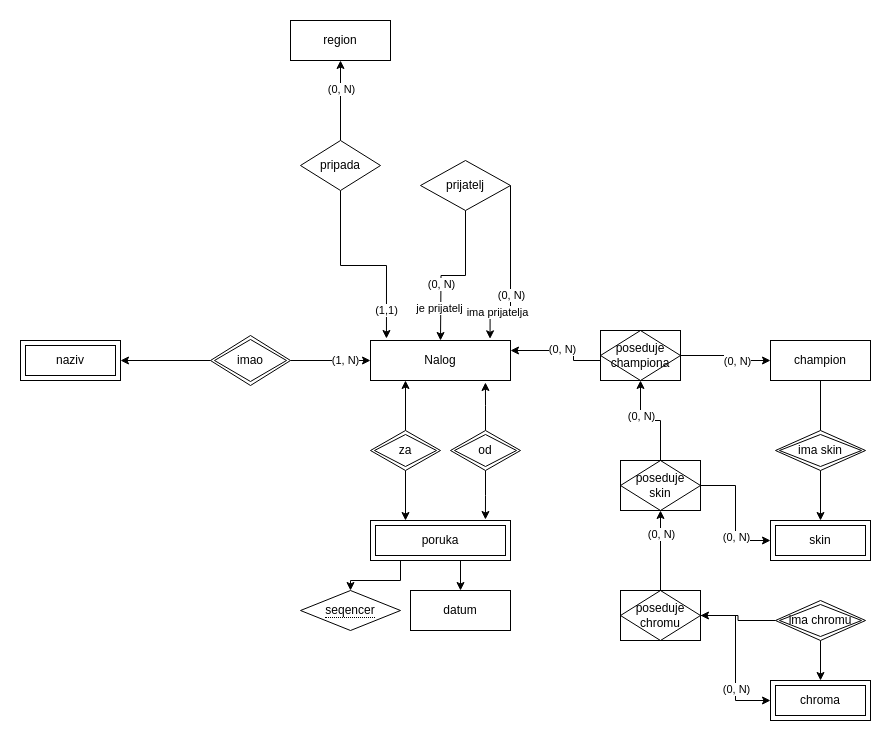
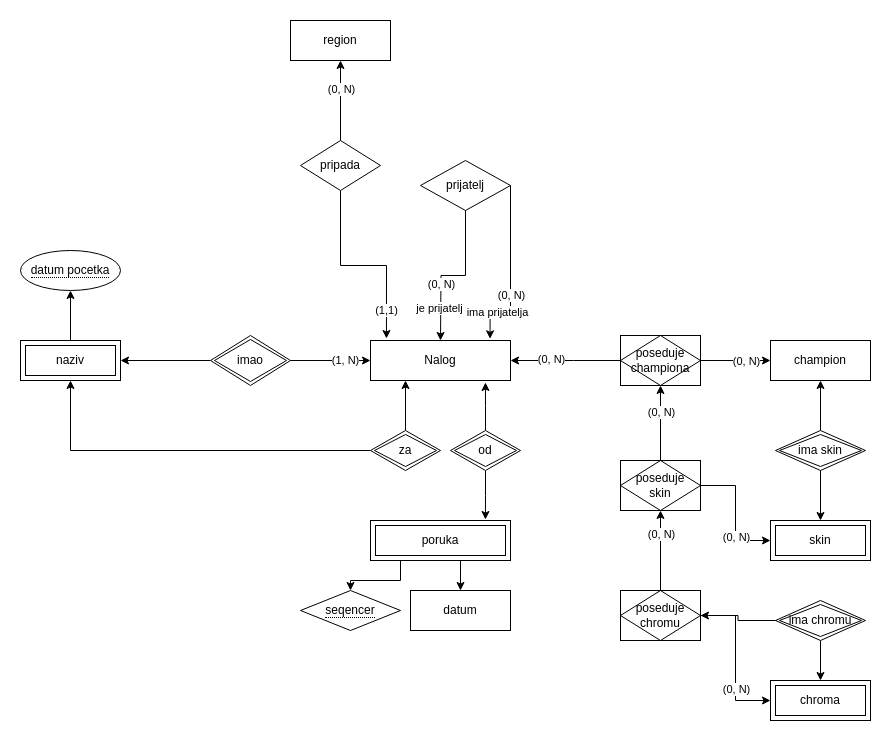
node "datum pocetka": added
edge "naziv" -> "datum pocetka": added
node "posedujechampiona": moved (641, 356) -> (661, 361)
edge "champion" -- "ima skin": arrowhead none -> classic
edge "za" -> "poruka": now "za" -> "naziv"
